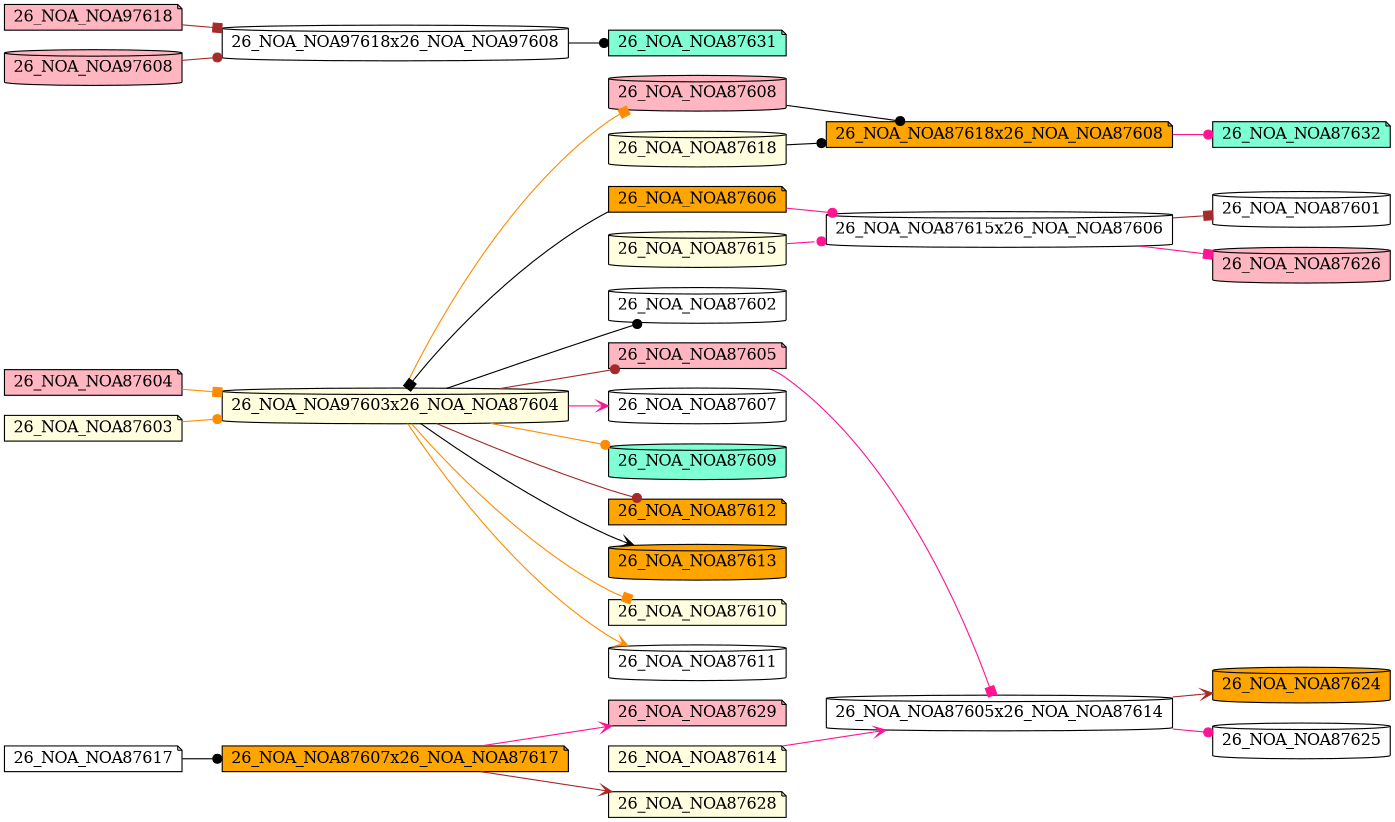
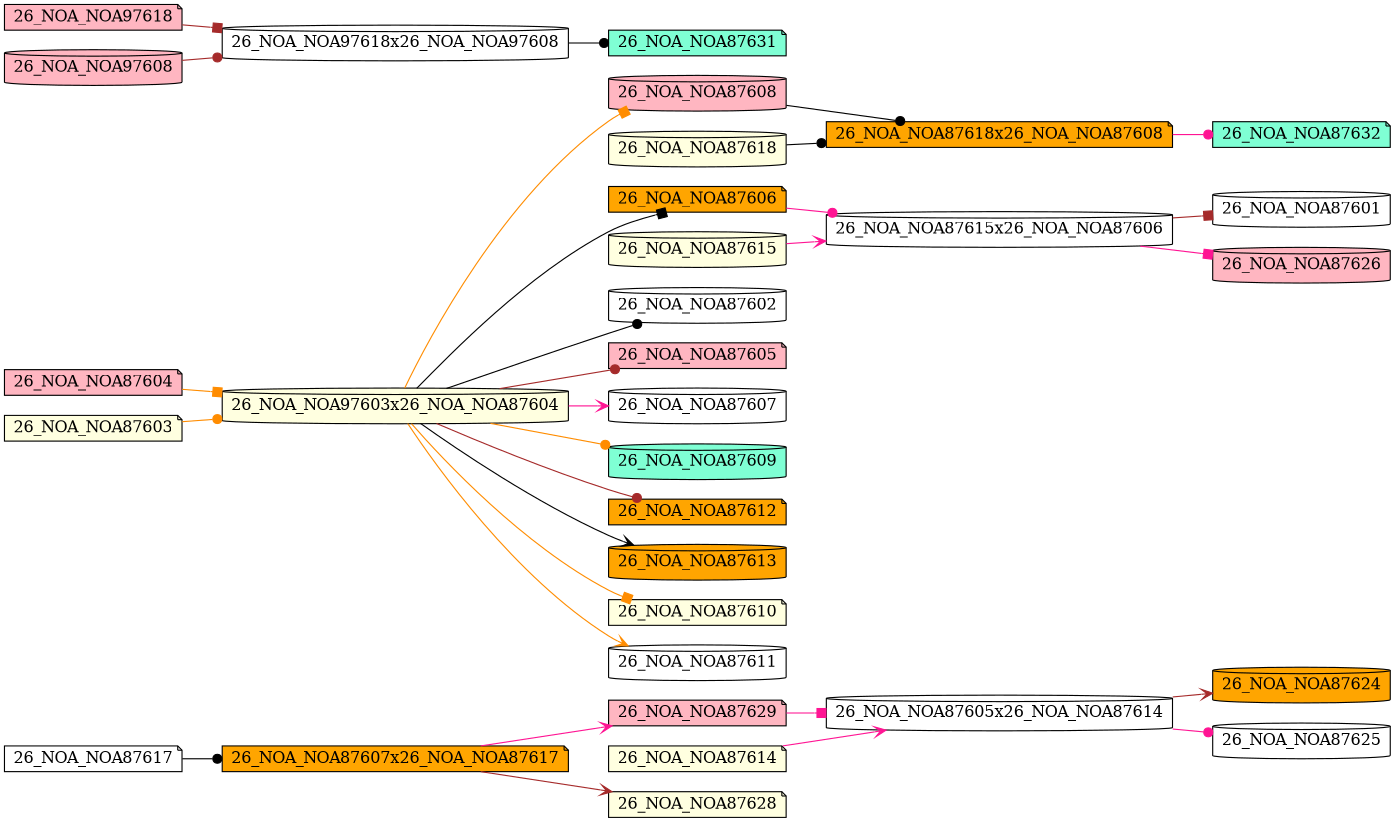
edge "26_NOA_NOA87615" -> "26_NOA_NOA87615x26_NOA_NOA87606": arrowhead dot -> vee
edge "26_NOA_NOA87606" -> "26_NOA_NOA97603x26_NOA_NOA87604": reversed
edge "26_NOA_NOA87605" -> "26_NOA_NOA87605x26_NOA_NOA87614": now "26_NOA_NOA87629" -> "26_NOA_NOA87605x26_NOA_NOA87614"
